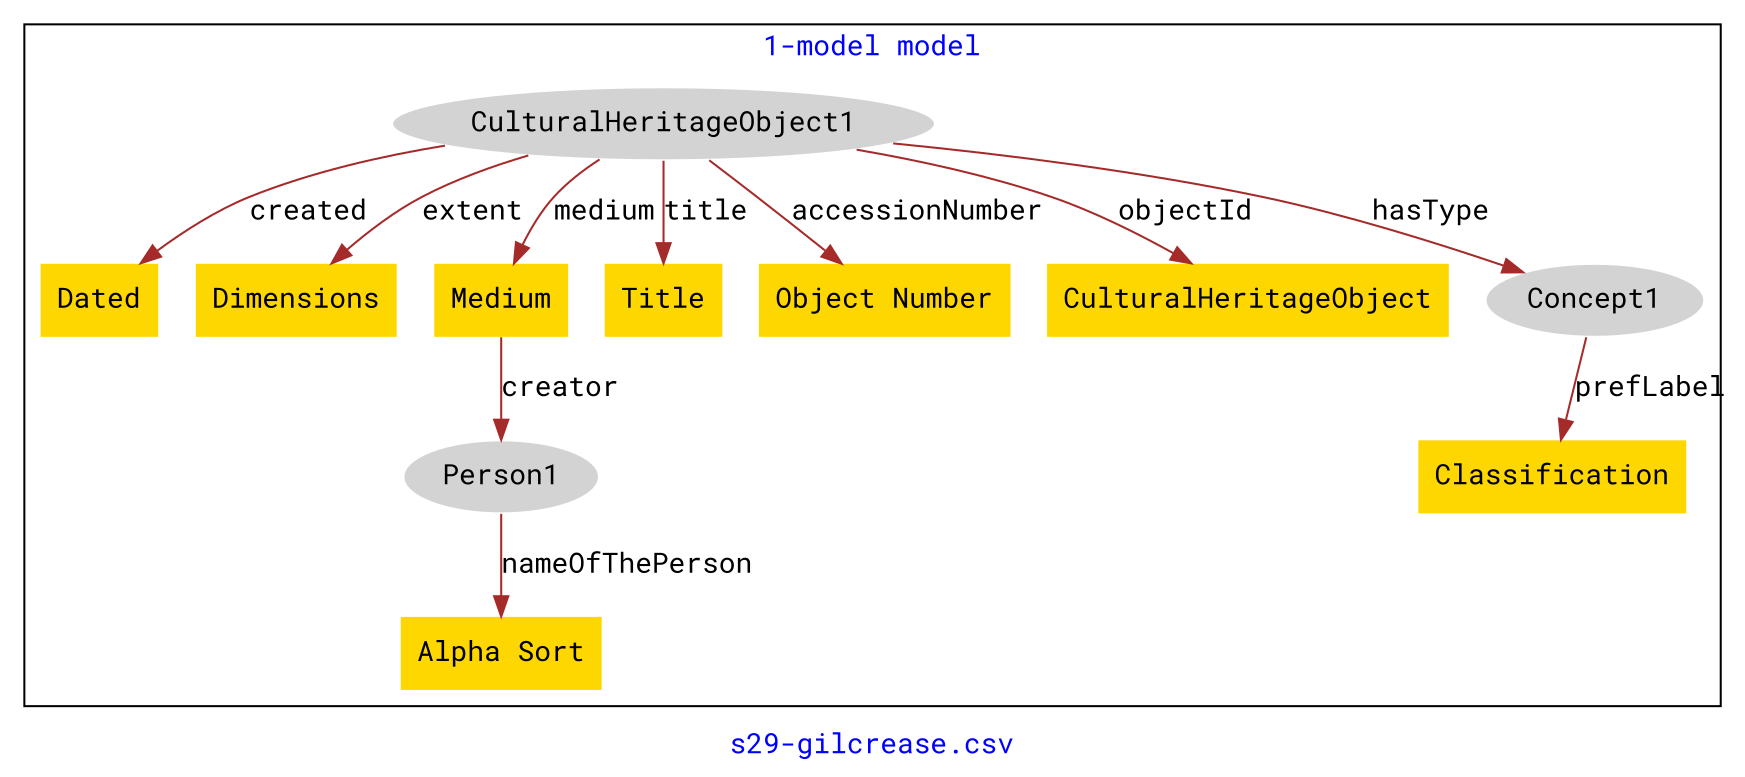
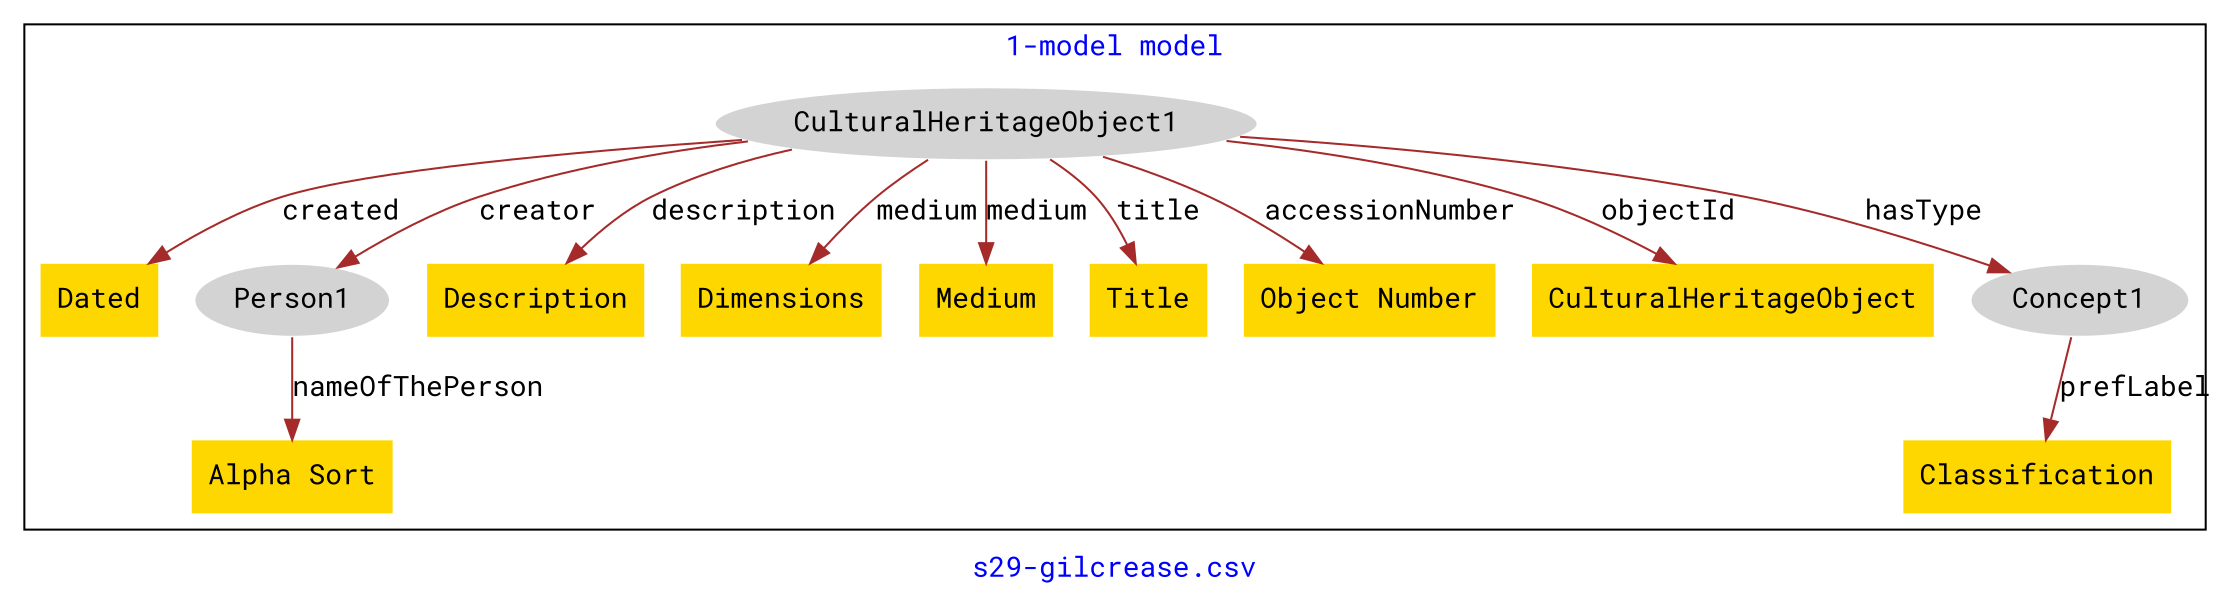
edge "CulturalHeritageObject1" -> "Dimensions": label "extent" -> "medium"
node "Description": added
edge "Medium" -> "Person1": now "CulturalHeritageObject1" -> "Person1"
